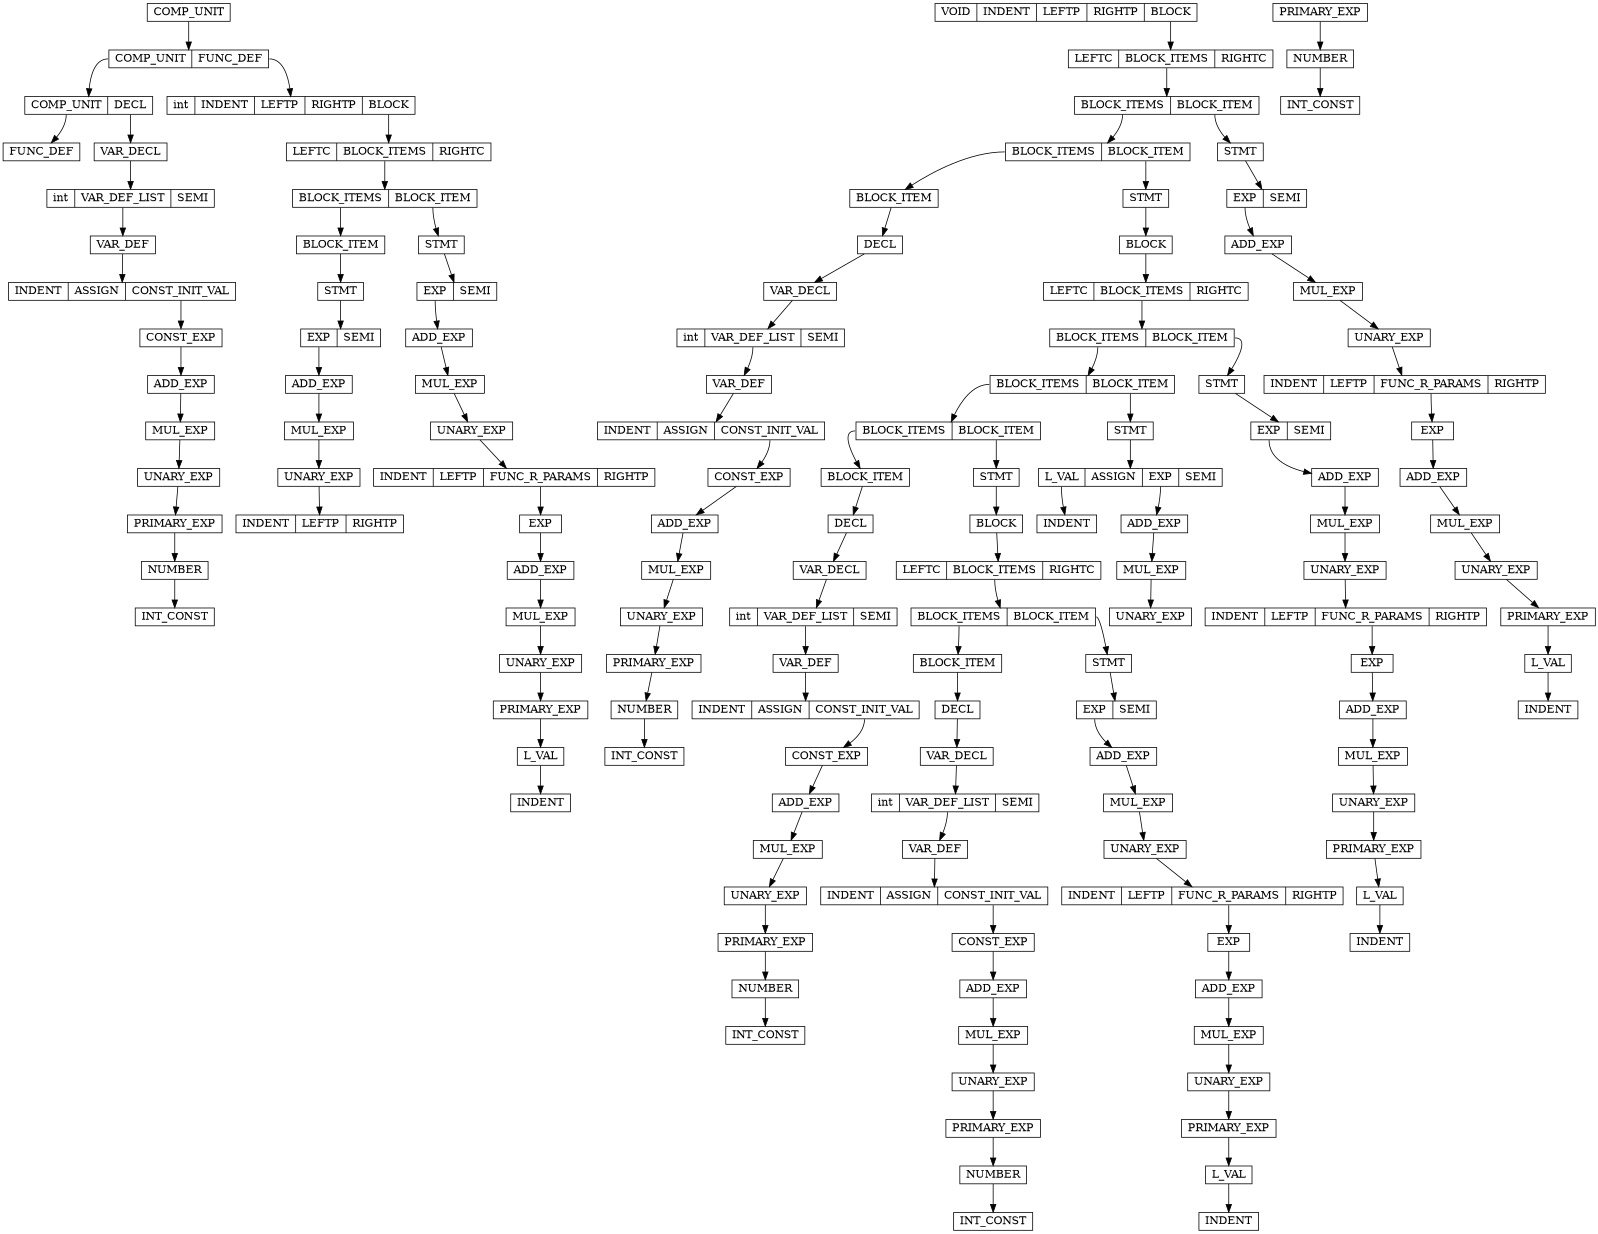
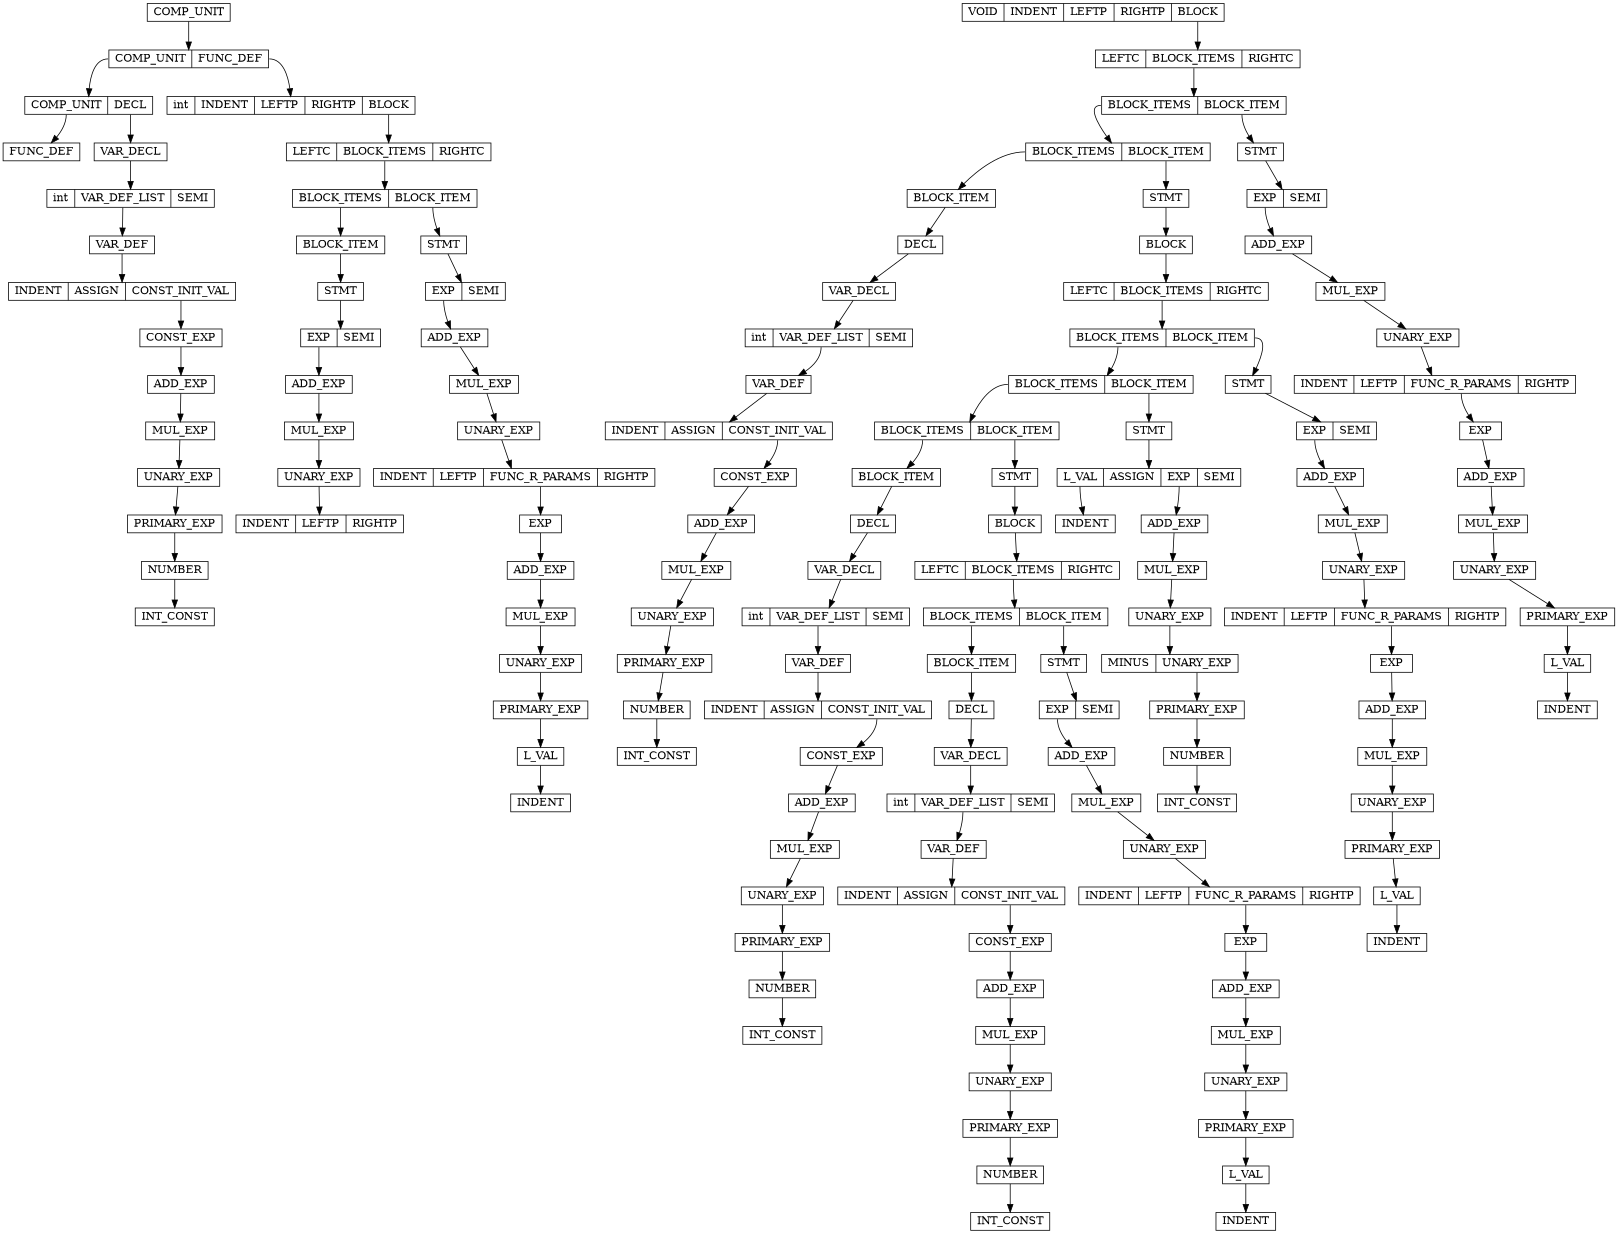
node "MINUS": added
